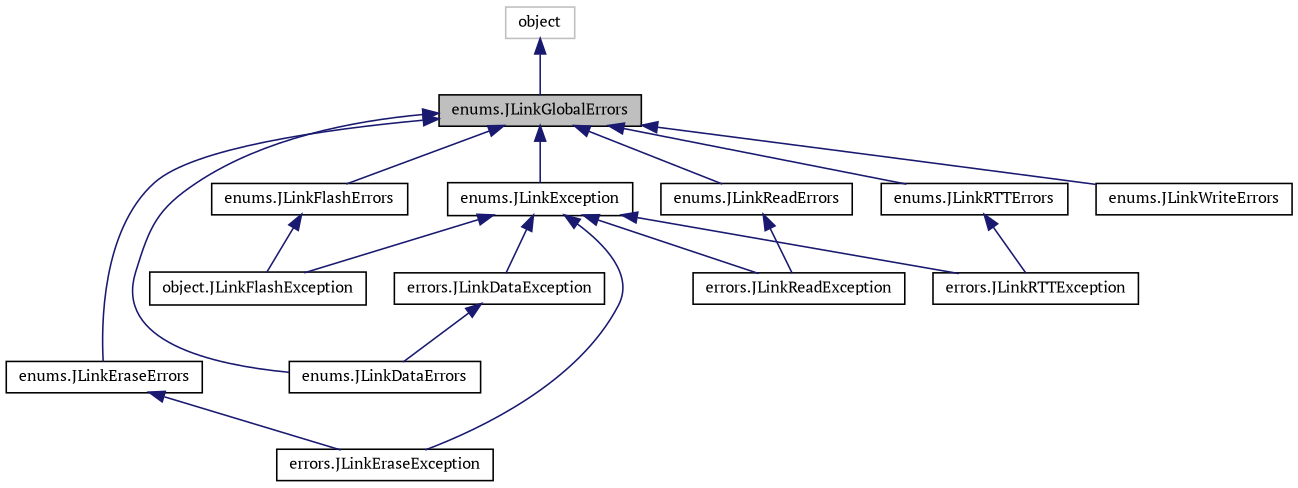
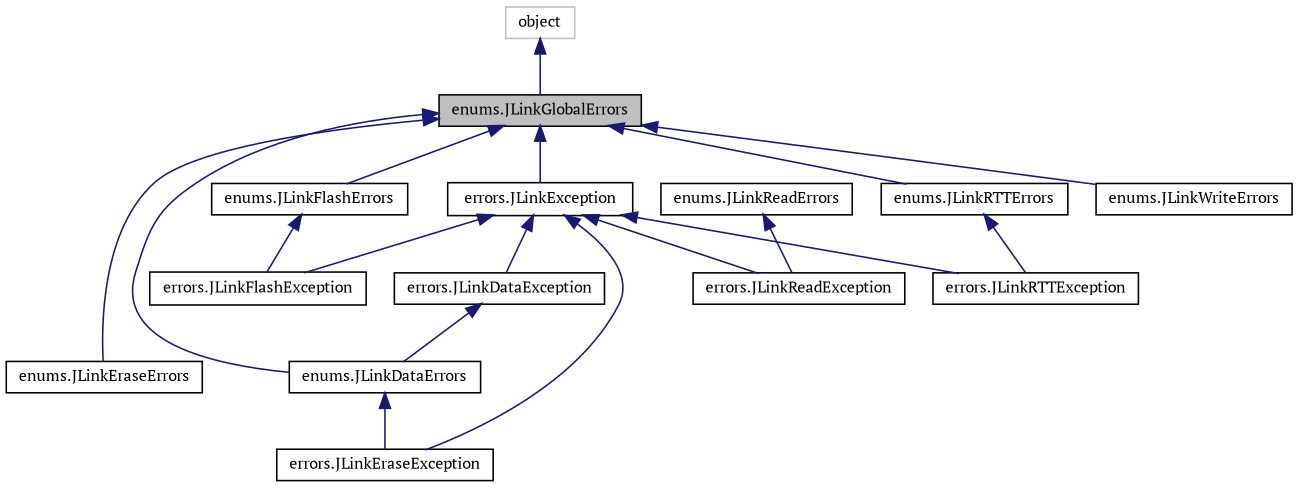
edge "enums.JLinkReadErrors" -> "enums.JLinkGlobalErrors": removed
node "enums.JLinkException": label "enums.JLinkException" -> "errors.JLinkException"
node "object.JLinkFlashException": label "object.JLinkFlashException" -> "errors.JLinkFlashException"
edge "errors.JLinkEraseException" -> "enums.JLinkEraseErrors": now "errors.JLinkEraseException" -> "enums.JLinkDataErrors"
